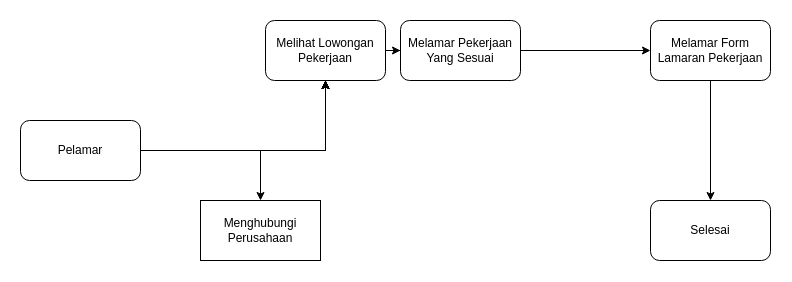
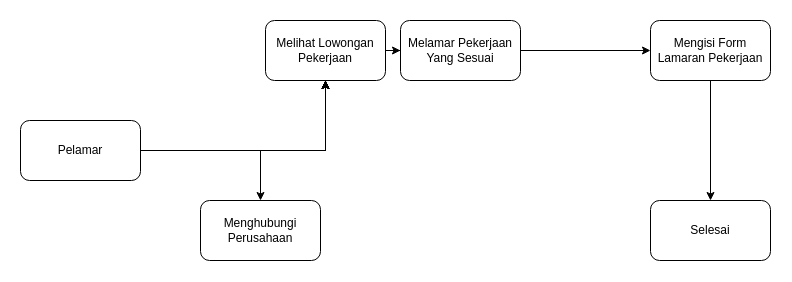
node "Melamar Form Lamaran Pekerjaan": label "Melamar Form Lamaran Pekerjaan" -> "Mengisi Form Lamaran Pekerjaan"
node "Menghubungi Perusahaan": shape rectangle -> rounded rectangle
